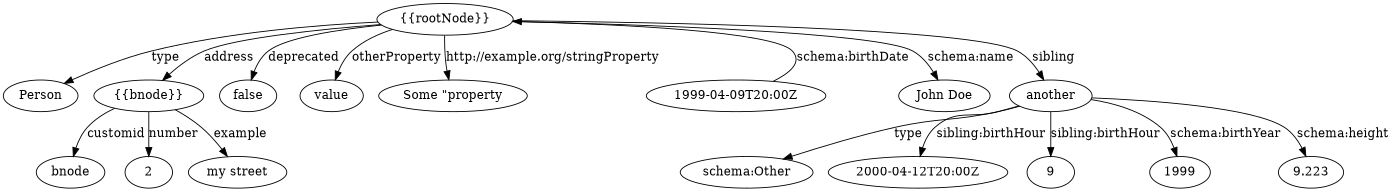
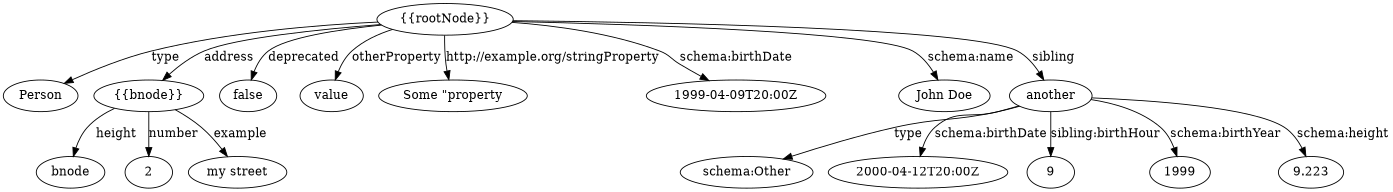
edge "1999-04-09T20:00Z" -> "{{rootNode}}": reversed
edge "{{bnode}}" -> "bnode": label "customid" -> "height"
edge "another" -> "2000-04-12T20:00Z": label "sibling:birthHour" -> "schema:birthDate"
